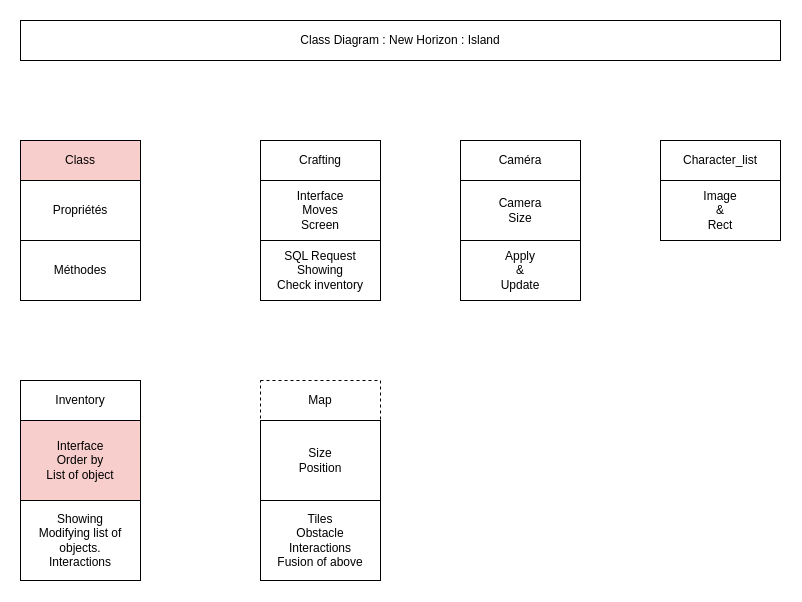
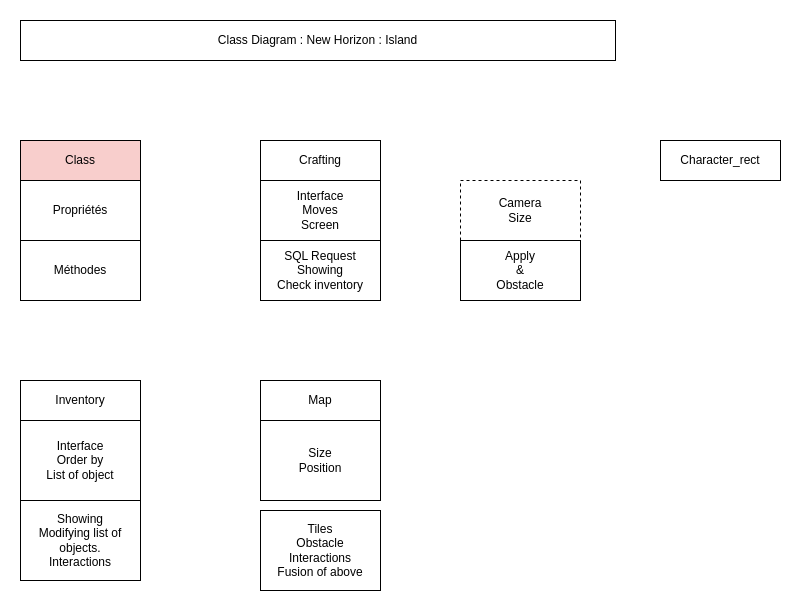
node "Class Diagram : New Horizon : Island": size 760x40 -> 595x40
node "Caméra": removed
node "Character_list": label "Character_list" -> "Character_rect"
node "Camera Size": style solid -> dashed
node "Image & Rect": removed
node "Apply & Update": label "Apply & Update" -> "Apply & Obstacle"
node "Map": style dashed -> solid
node "Interface Order by List of object": fillcolor #f8cecc -> #ffffff
node "Tiles Obstacle Interactions Fusion of above": moved (321, 541) -> (321, 551)
